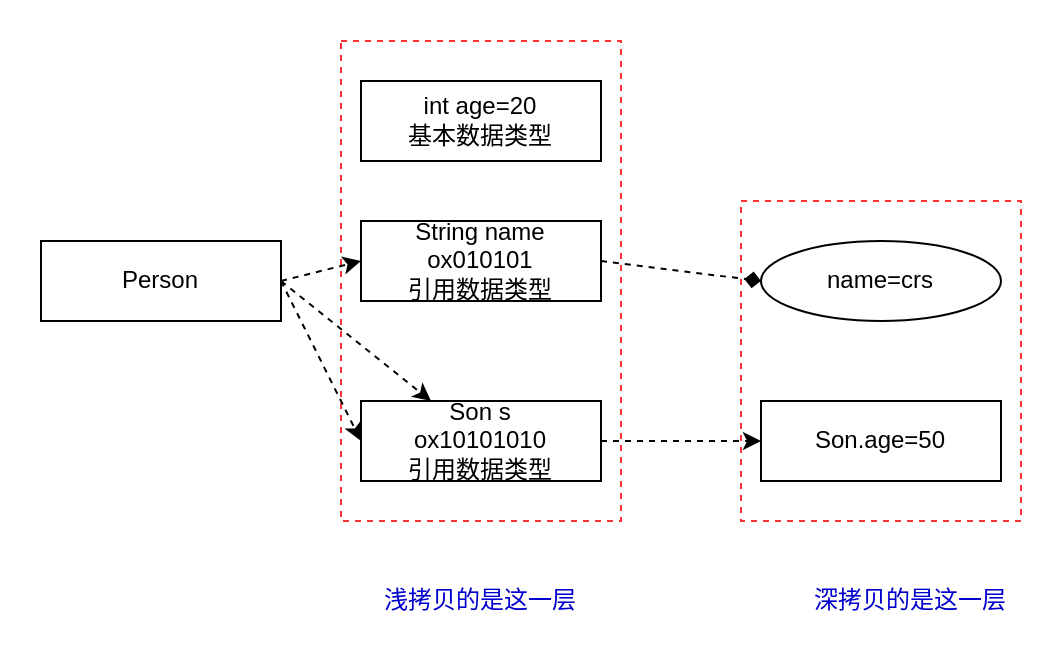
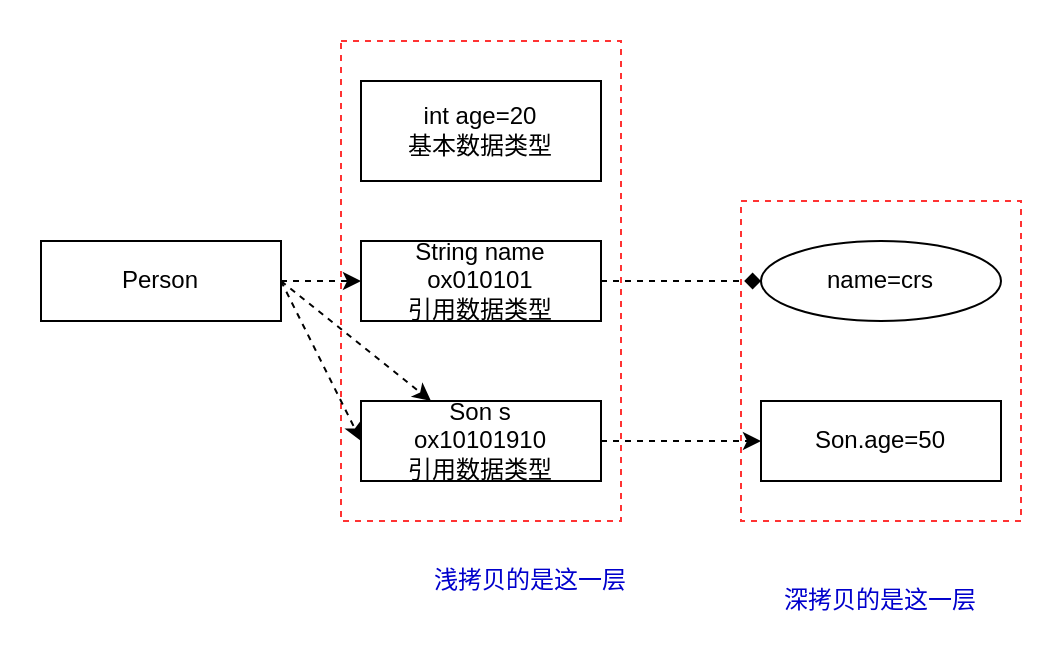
node "int age=20 基本数据类型": size 240x80 -> 240x100
node "String name ox010101 引用数据类型": moved (481, 261) -> (481, 281)
node "Son s ox10101010 引用数据类型": label "Son s ox10101010 引用数据类型" -> "Son s ox10101910 引用数据类型"
node "浅拷贝的是这一层": moved (481, 601) -> (531, 581)
node "深拷贝的是这一层": moved (911, 601) -> (881, 601)
